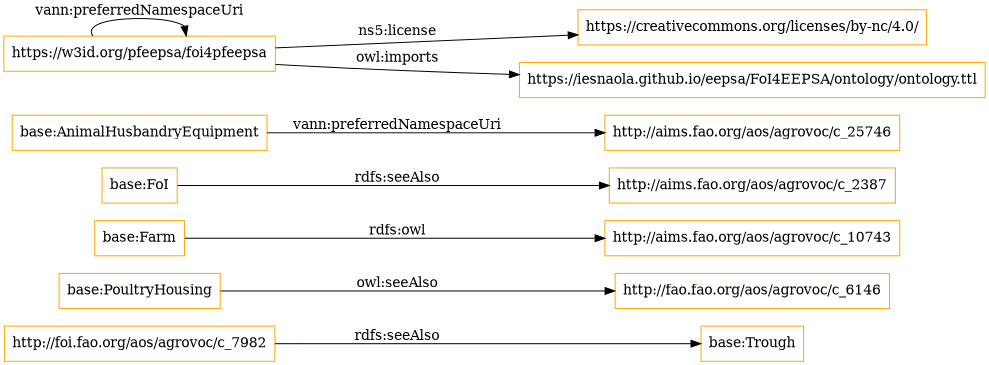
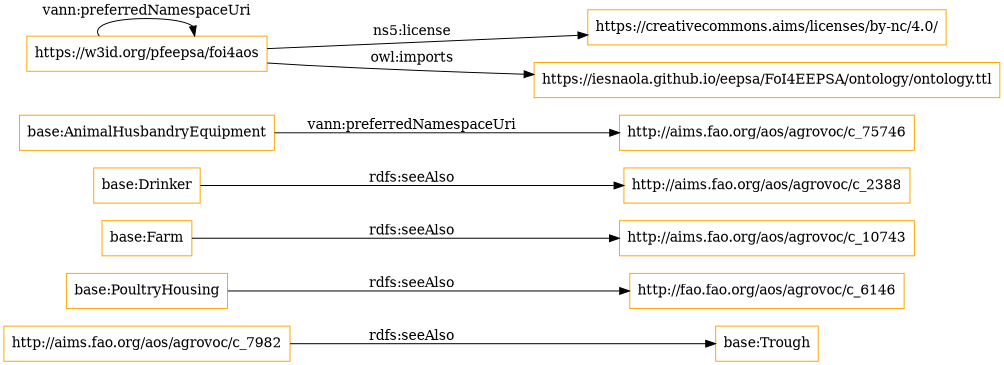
node "https://creativecommons.org/licenses/by-nc/4.0/": label "https://creativecommons.org/licenses/by-nc/4.0/" -> "https://creativecommons.aims/licenses/by-nc/4.0/"
node "https://w3id.org/pfeepsa/foi4pfeepsa": label "https://w3id.org/pfeepsa/foi4pfeepsa" -> "https://w3id.org/pfeepsa/foi4aos"
node "http://aims.fao.org/aos/agrovoc/c_25746": label "http://aims.fao.org/aos/agrovoc/c_25746" -> "http://aims.fao.org/aos/agrovoc/c_75746"
node "base:FoI": label "base:FoI" -> "base:Drinker"
node "http://aims.fao.org/aos/agrovoc/c_2387": label "http://aims.fao.org/aos/agrovoc/c_2387" -> "http://aims.fao.org/aos/agrovoc/c_2388"
edge "base:Farm" -> "http://aims.fao.org/aos/agrovoc/c_10743": label "rdfs:owl" -> "rdfs:seeAlso"
edge "base:PoultryHousing" -> "http://fao.fao.org/aos/agrovoc/c_6146": label "owl:seeAlso" -> "rdfs:seeAlso"
node "http://foi.fao.org/aos/agrovoc/c_7982": label "http://foi.fao.org/aos/agrovoc/c_7982" -> "http://aims.fao.org/aos/agrovoc/c_7982"
